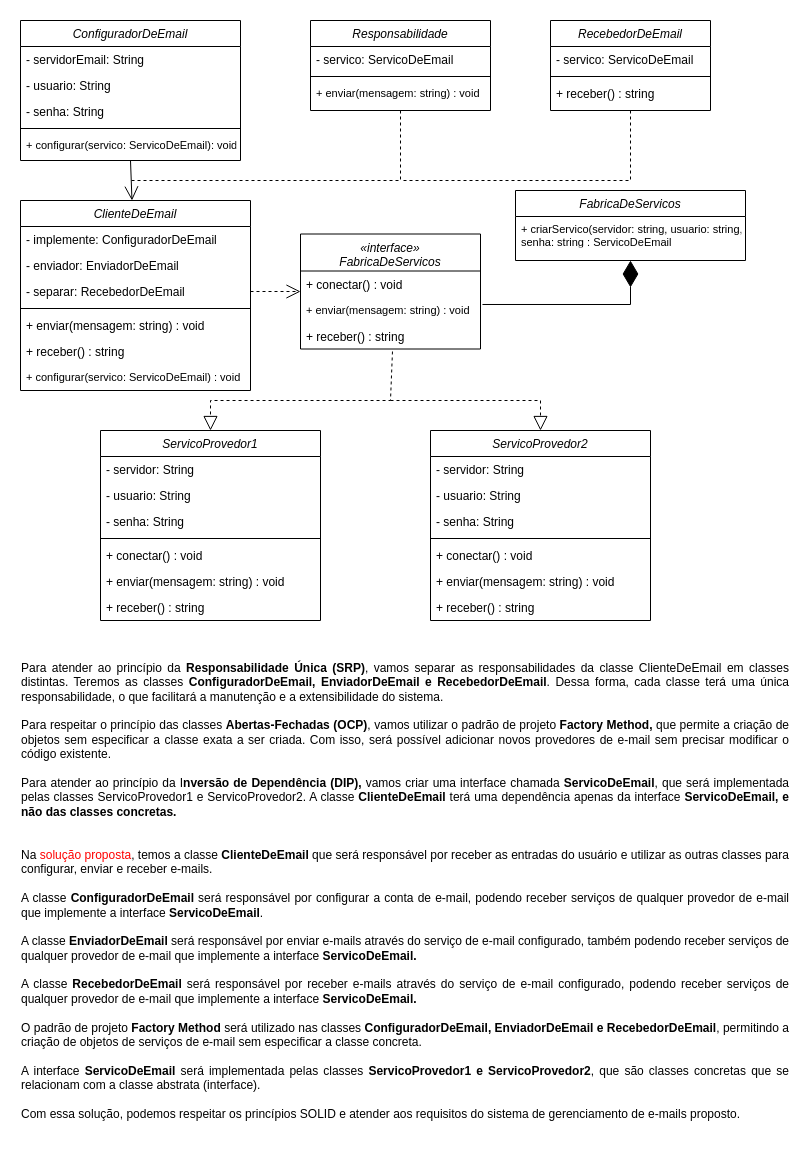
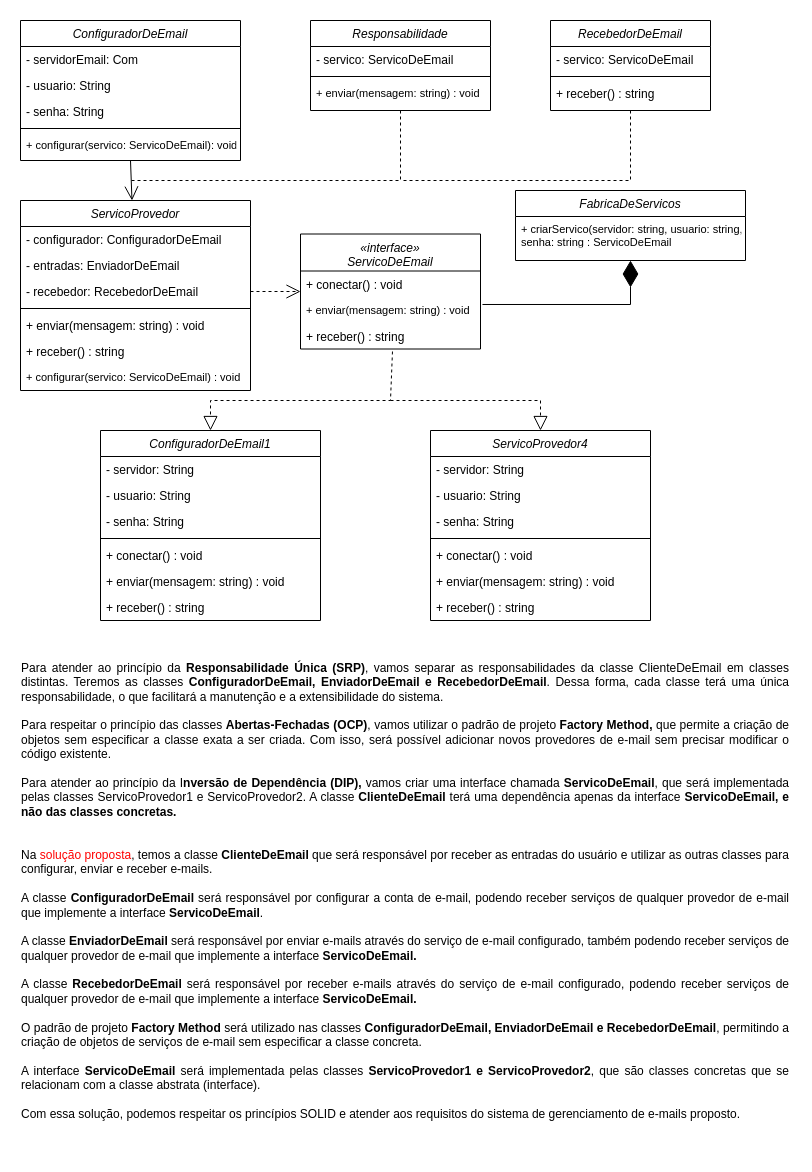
node "- servidorEmail: String": label "- servidorEmail: String" -> "- servidorEmail: Com"
node "ClienteDeEmail": label "ClienteDeEmail" -> "ServicoProvedor"
node "- implemente: ConfiguradorDeEmail": label "- implemente: ConfiguradorDeEmail" -> "- configurador: ConfiguradorDeEmail"
node "«interface» FabricaDeServicos": label "«interface» FabricaDeServicos" -> "«interface» ServicoDeEmail"
node "- enviador: EnviadorDeEmail": label "- enviador: EnviadorDeEmail" -> "- entradas: EnviadorDeEmail"
node "- separar: RecebedorDeEmail": label "- separar: RecebedorDeEmail" -> "- recebedor: RecebedorDeEmail"
node "ServicoProvedor1": label "ServicoProvedor1" -> "ConfiguradorDeEmail1"
node "ServicoProvedor2": label "ServicoProvedor2" -> "ServicoProvedor4"
